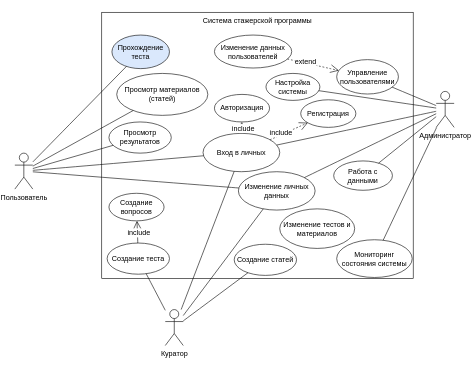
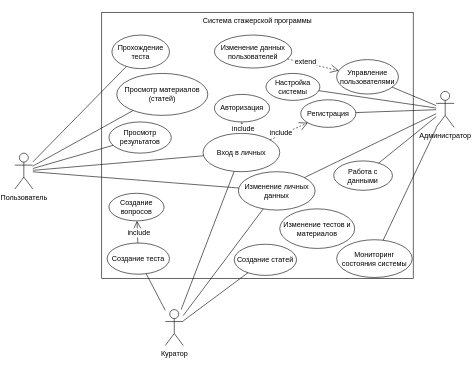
node "Прохождение теста": fillcolor #dae8fc -> #ffffff
edge "Администратор" -- "Вход в личных": now "Администратор" -- "Регистрация"
